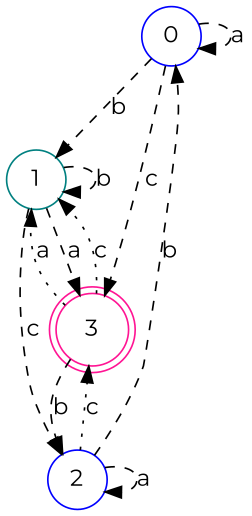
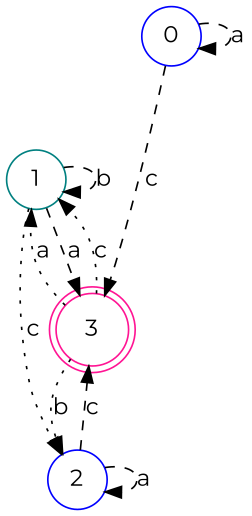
edge "0" -> "1": removed, label "b"
edge "2" -> "0": removed, label "b"
edge "1" -> "2": style dashed -> dotted
edge "3" -> "2": style dashed -> dotted
edge "2" -> "3": style dotted -> dashed
